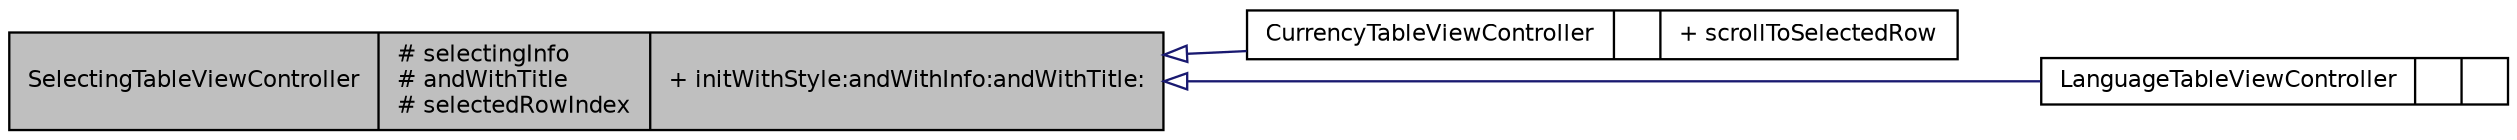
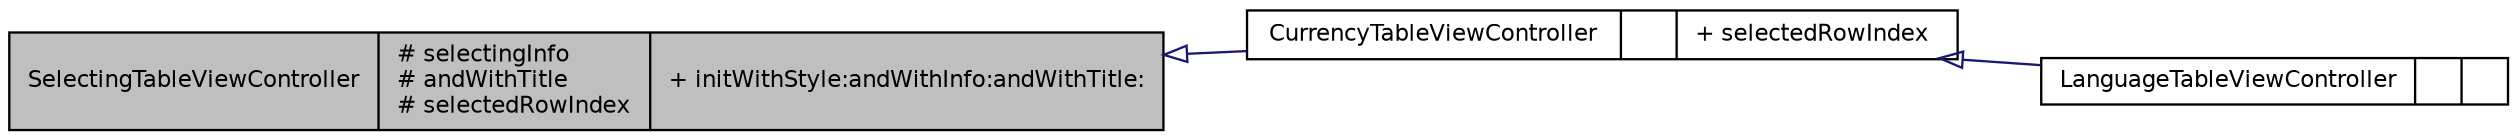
node "CurrencyTableViewController": text "+ scrollToSelectedRow" -> "+ selectedRowIndex"
edge "LanguageTableViewController" -> "SelectingTableViewController": now "LanguageTableViewController" -> "CurrencyTableViewController"
